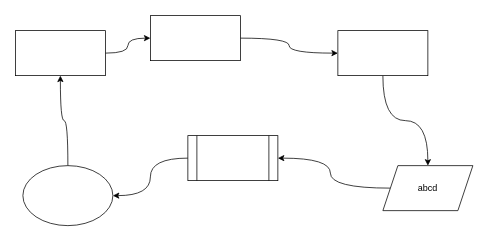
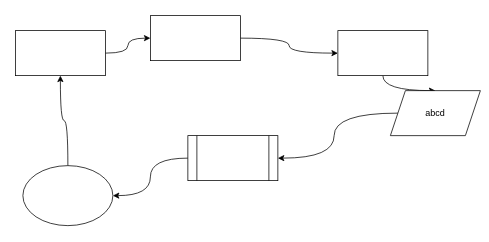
node "abcd": moved (428, 188) -> (435, 113)
